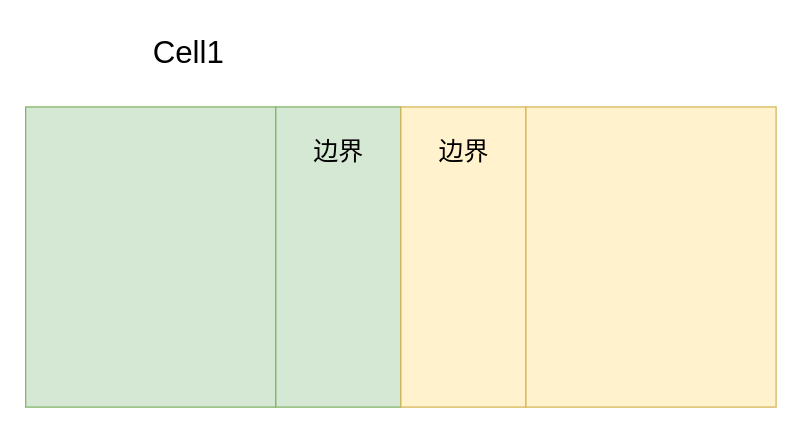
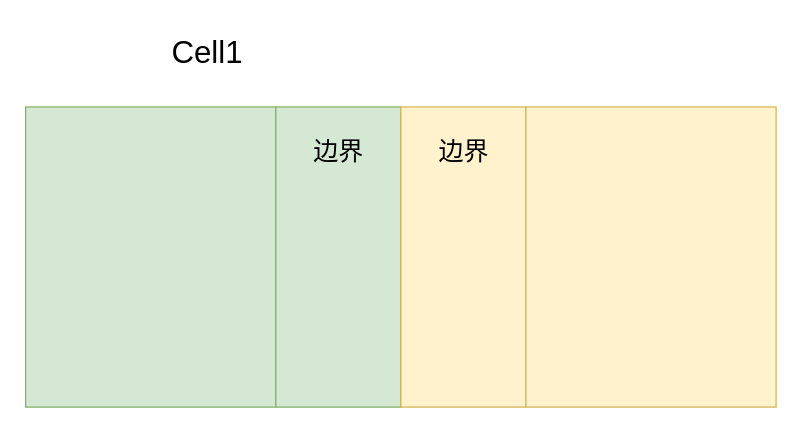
node "Cell1": moved (188, 51) -> (207, 51)
